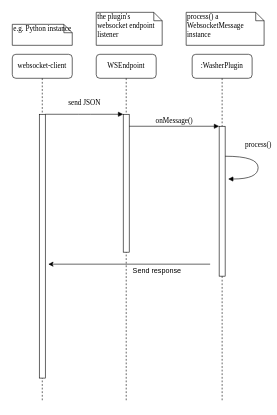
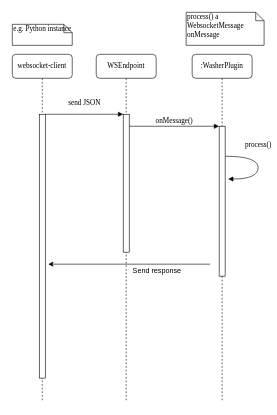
node "process() a WebsocketMessage instance": label "process() a WebsocketMessage instance" -> "process() a WebsocketMessage onMessage"
node "the plugin's websocket endpoint listener": removed
